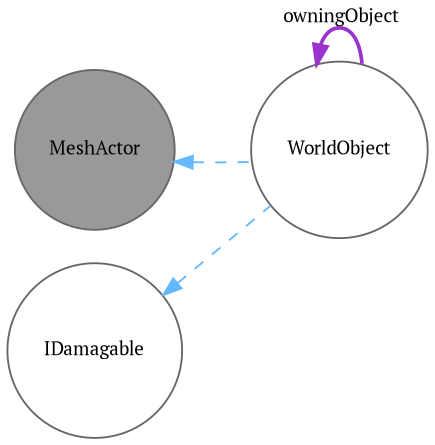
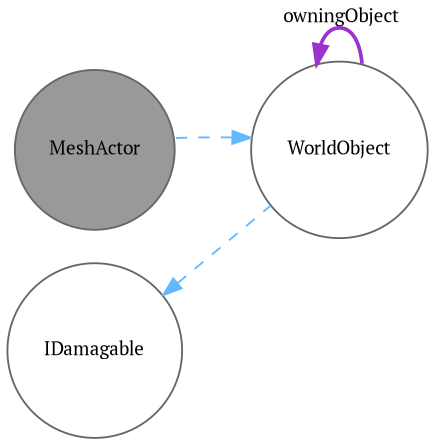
edge "WorldObject" -> "MeshActor": reversed
